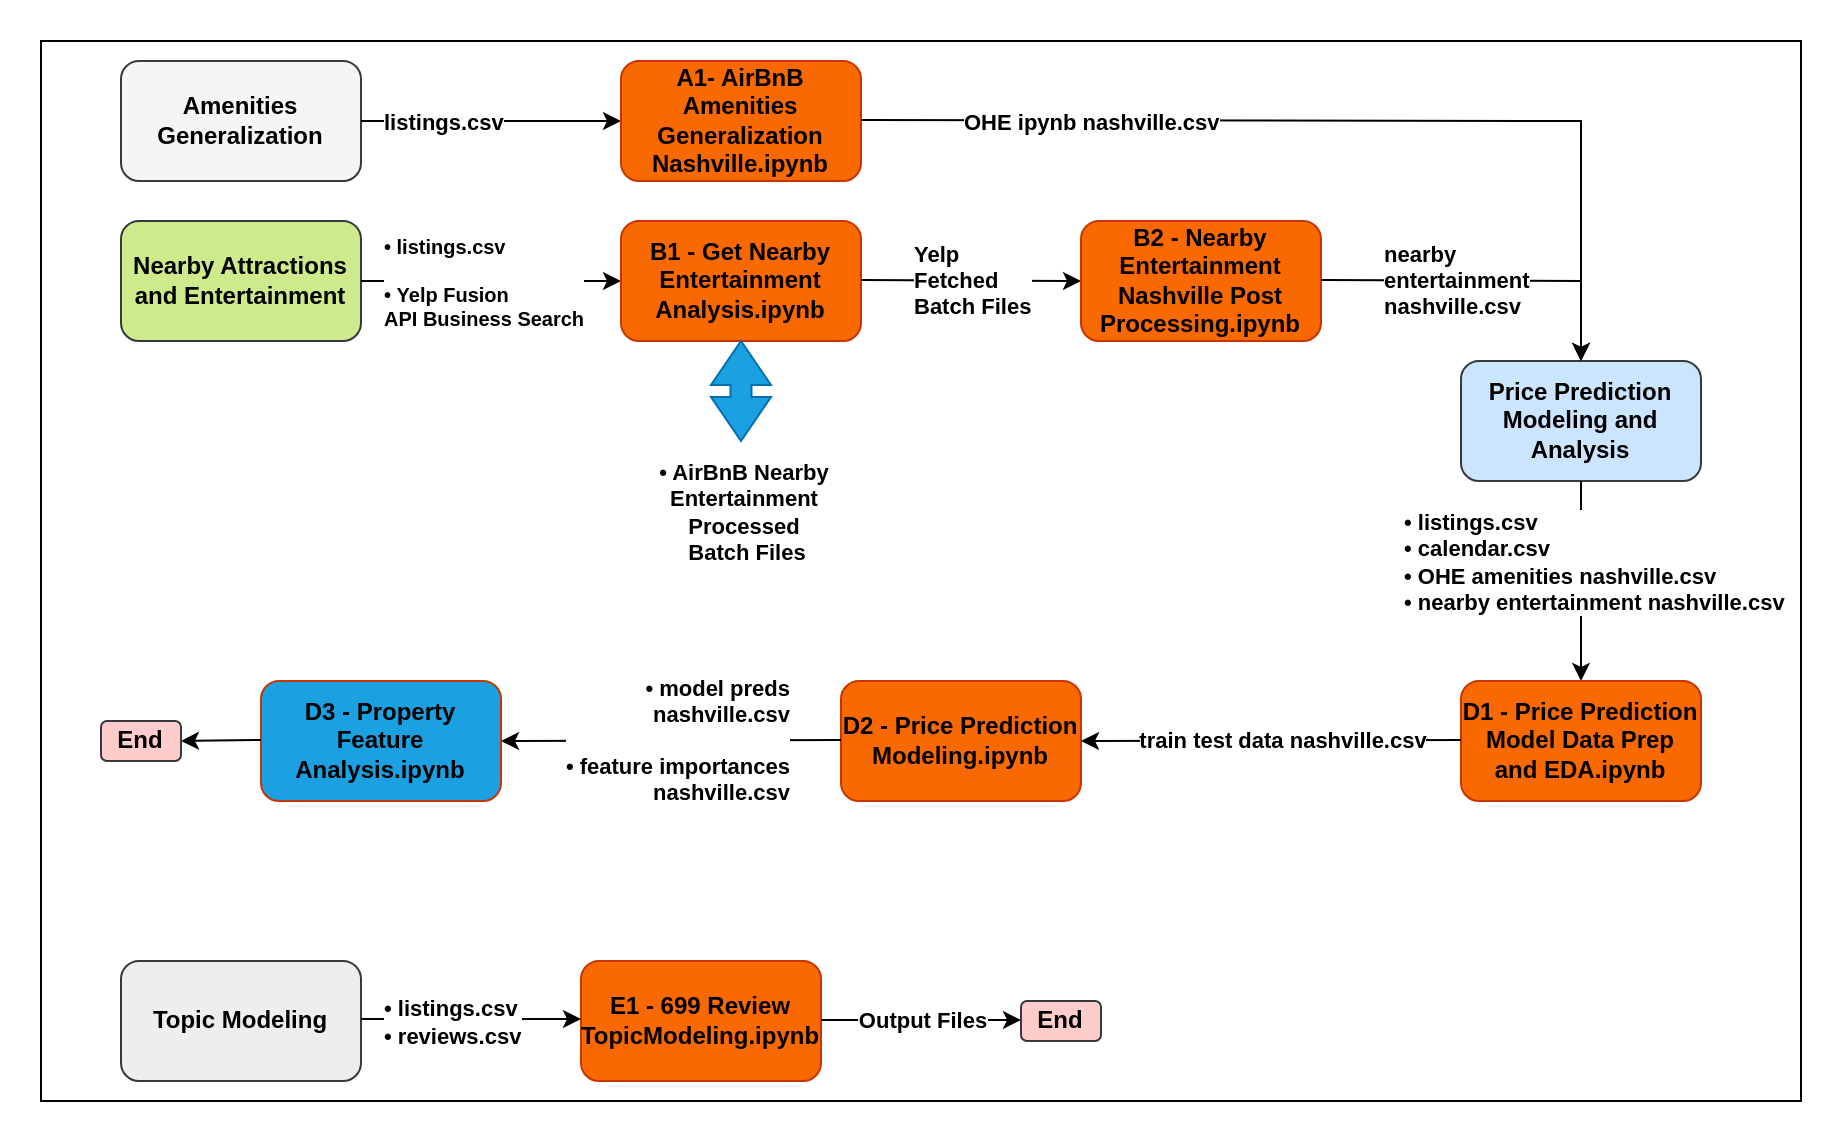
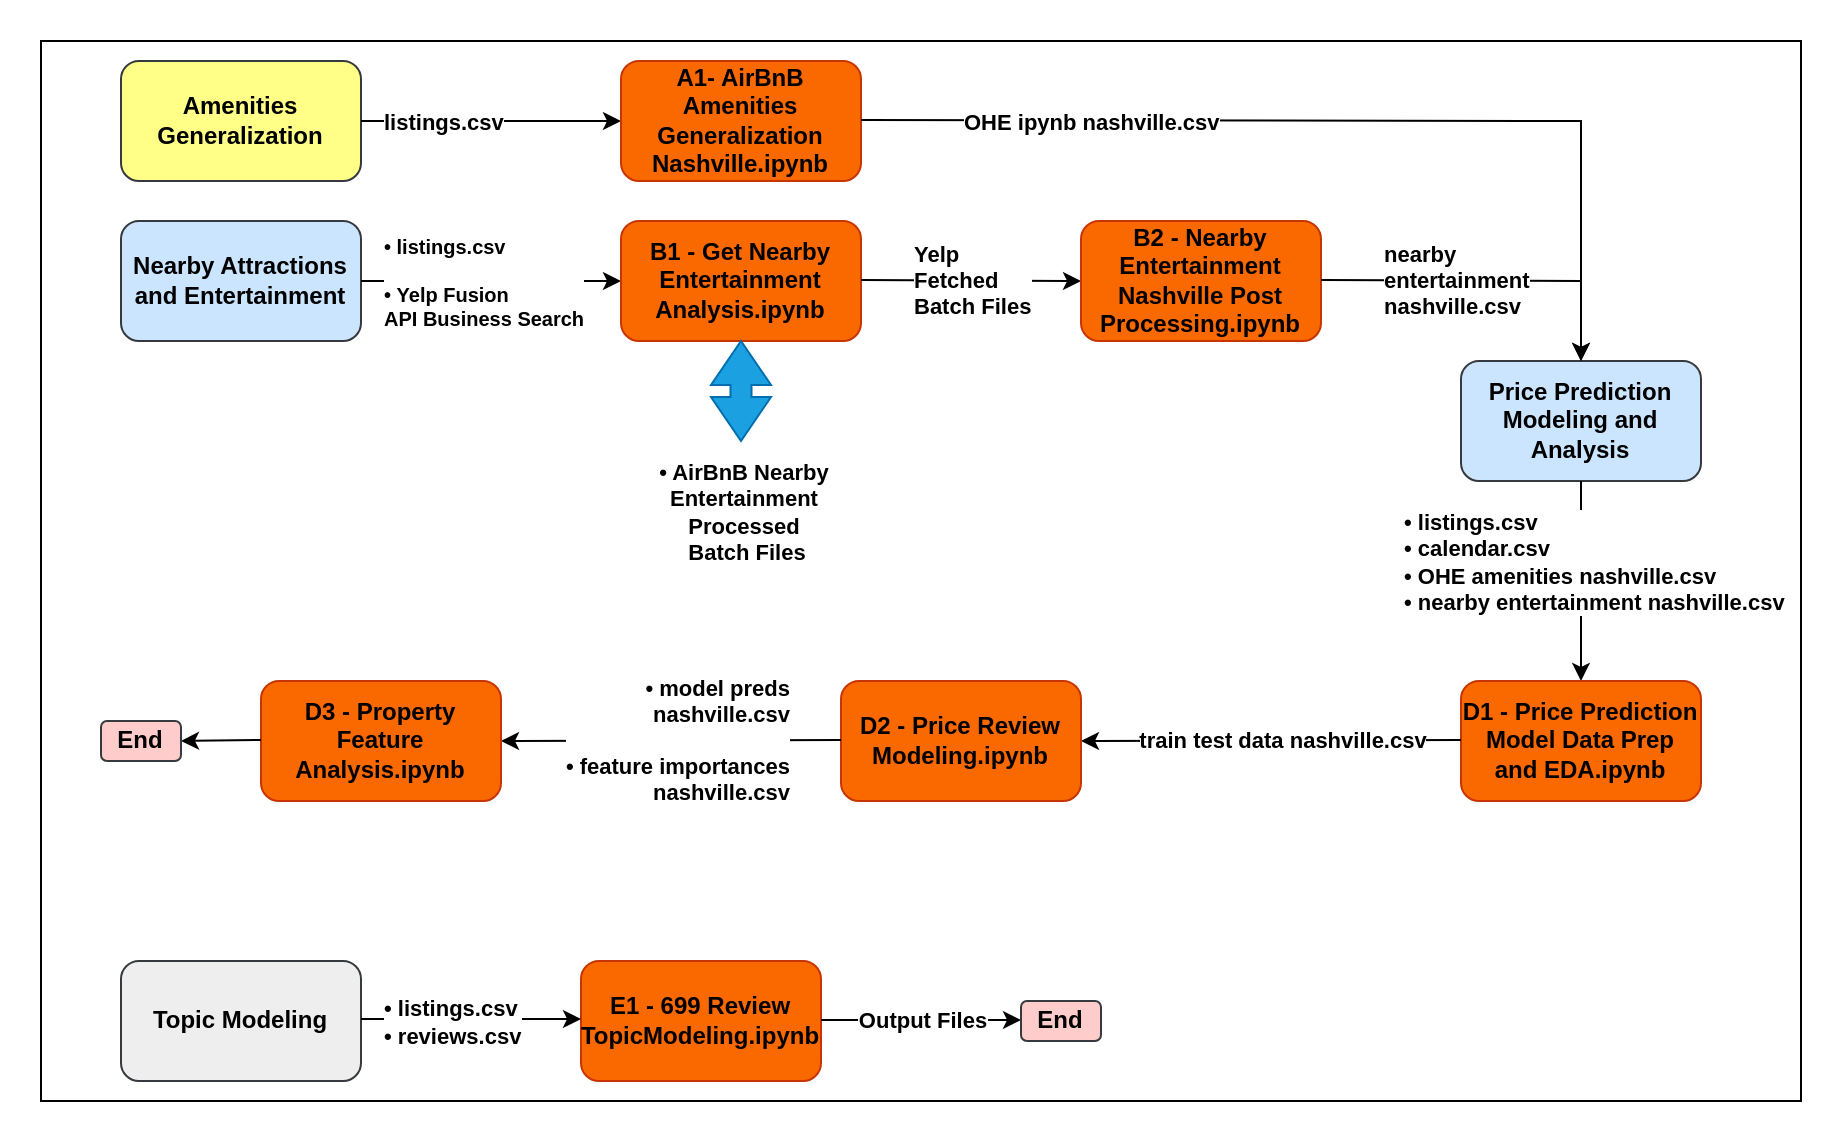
node "Amenities Generalization": fillcolor #f5f5f5 -> #ffff88
node "Nearby Attractions and Entertainment": fillcolor #cdeb8b -> #cce5ff
node "D3 - Property Feature Analysis.ipynb": fillcolor #1ba1e2 -> #fa6800
node "D2 - Price Prediction Modeling.ipynb": label "D2 - Price Prediction Modeling.ipynb" -> "D2 - Price Review Modeling.ipynb"
